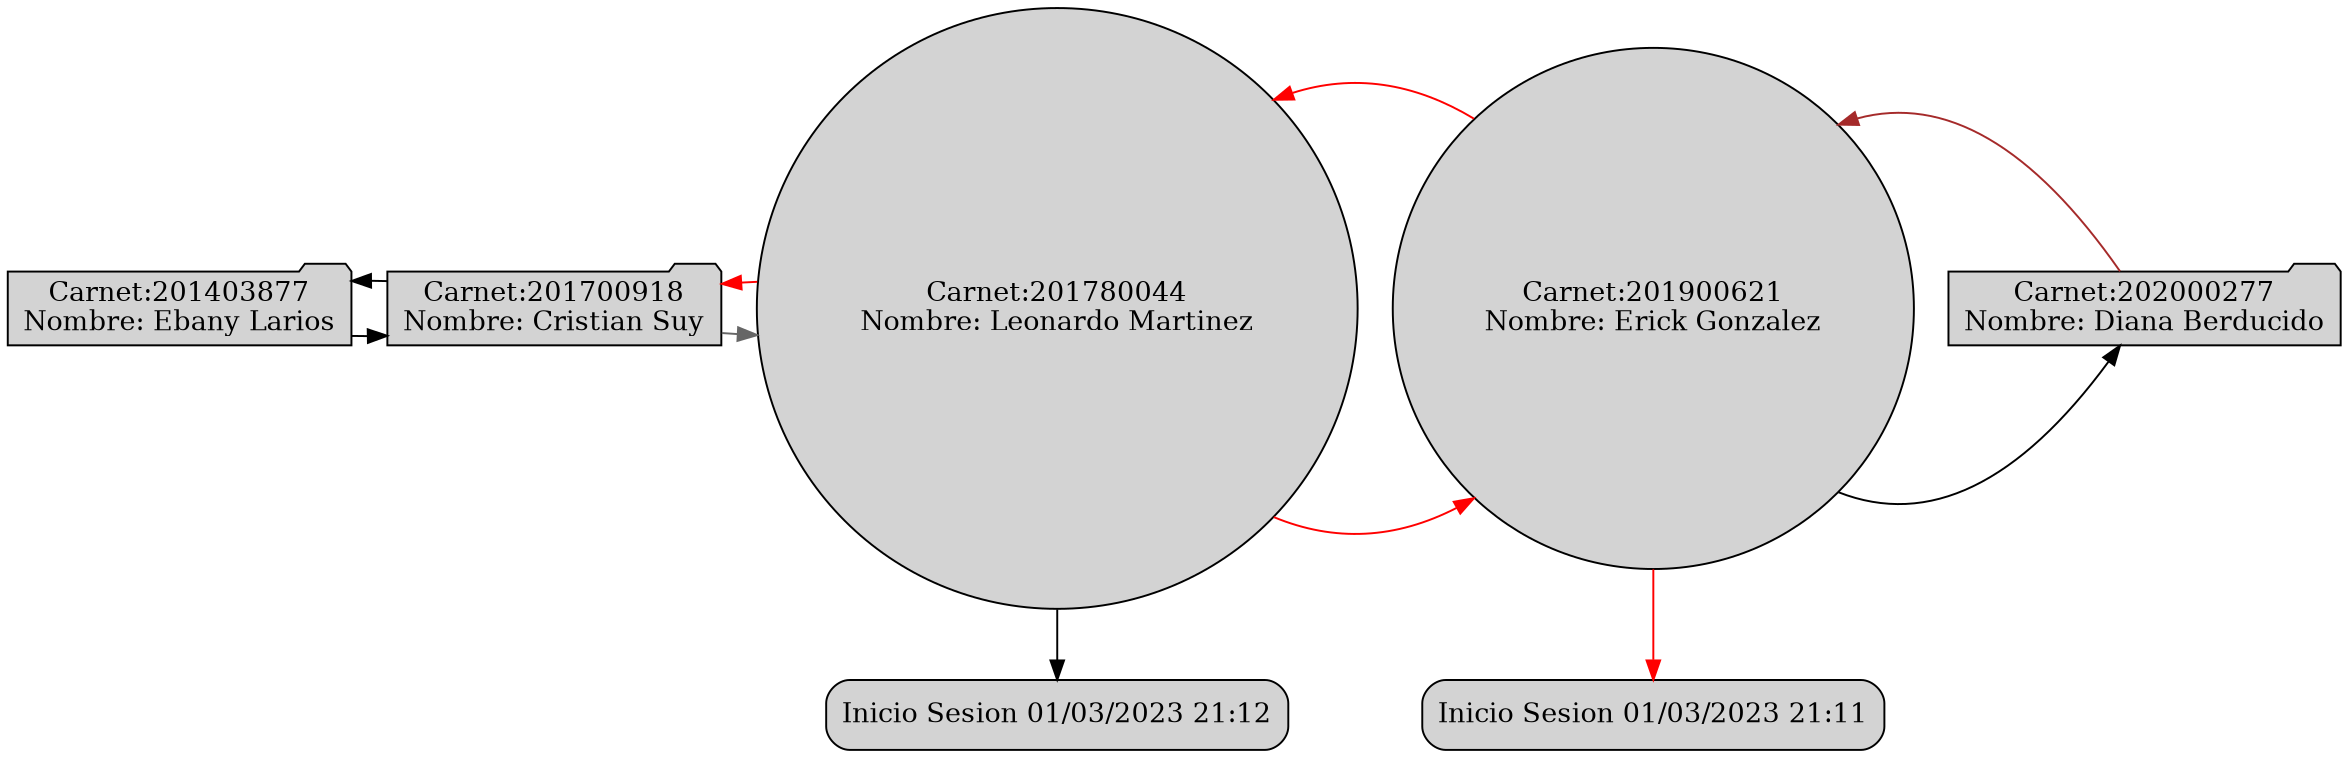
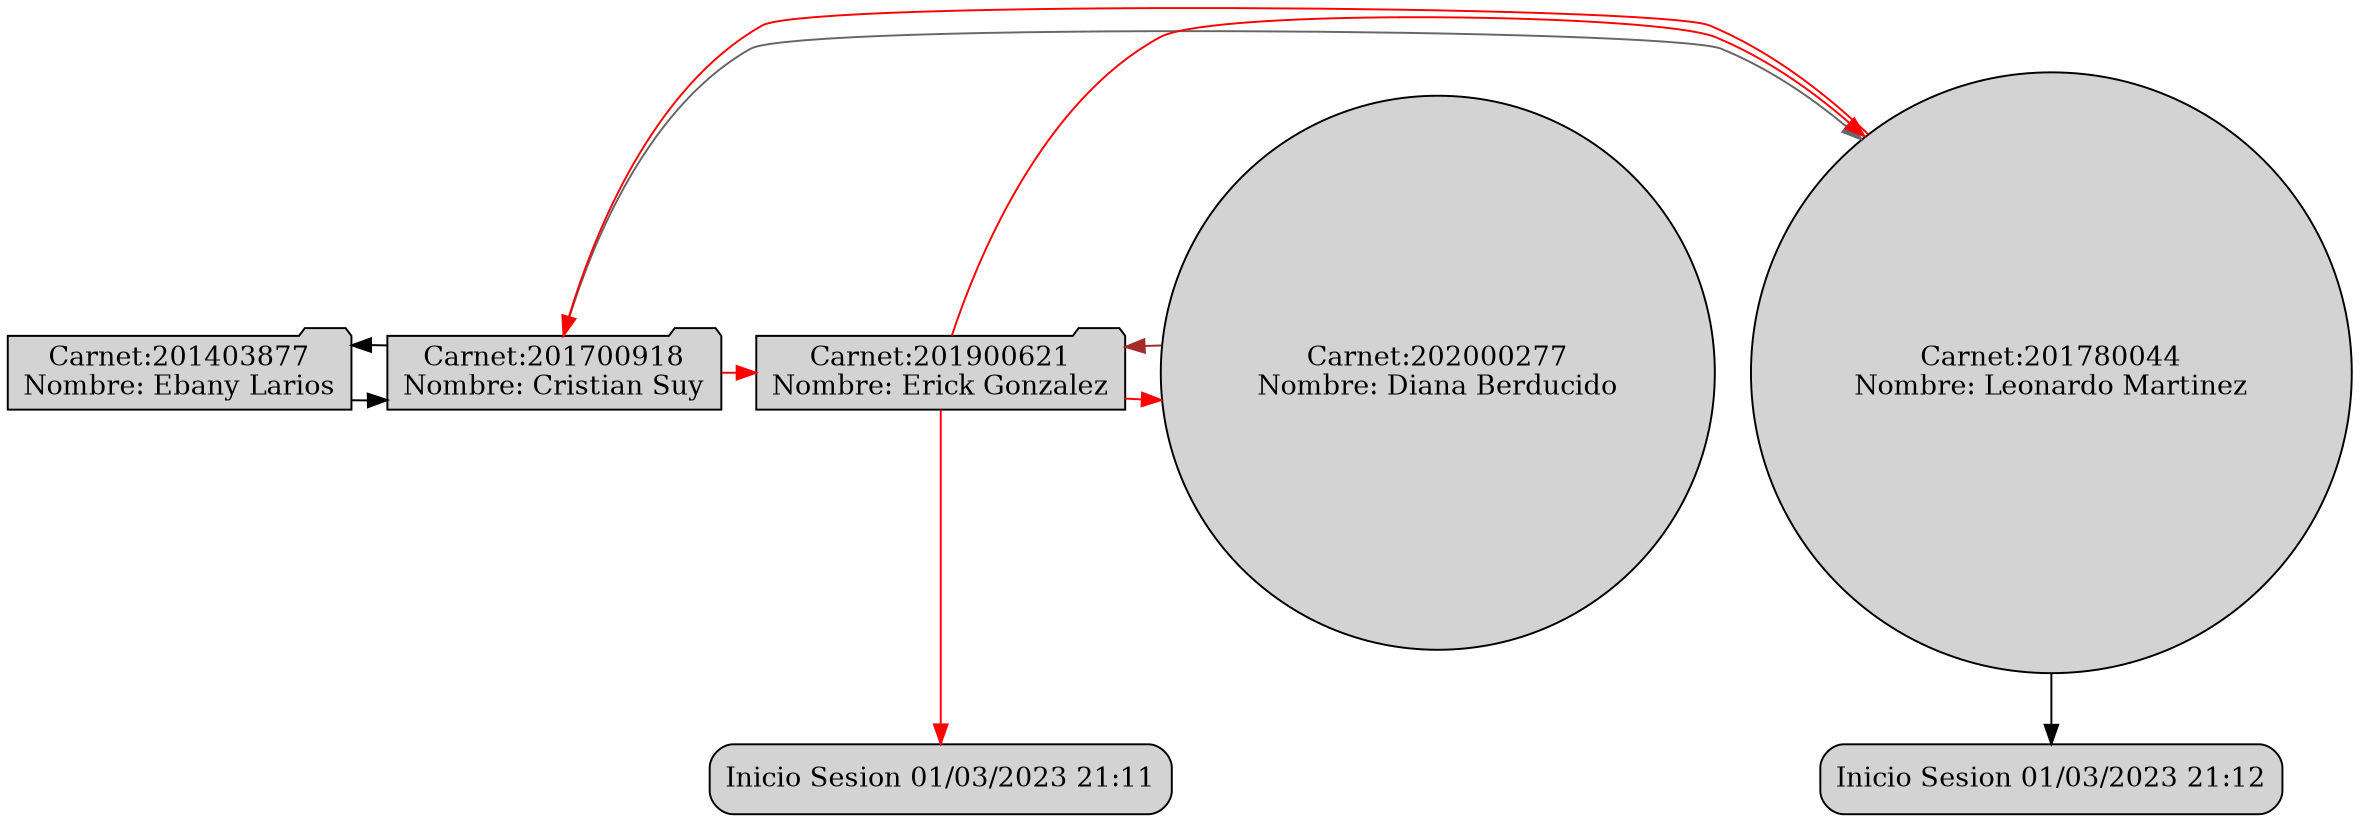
node "Carnet:201900621 Nombre: Erick Gonzalez": shape circle -> folder
node "Carnet:202000277 Nombre: Diana Berducido": shape folder -> circle
edge "Carnet:201900621 Nombre: Erick Gonzalez" -> "Carnet:202000277 Nombre: Diana Berducido": color black -> red
edge "Carnet:201780044 Nombre: Leonardo Martinez" -> "Carnet:201900621 Nombre: Erick Gonzalez": now "Carnet:201700918 Nombre: Cristian Suy" -> "Carnet:201900621 Nombre: Erick Gonzalez"
